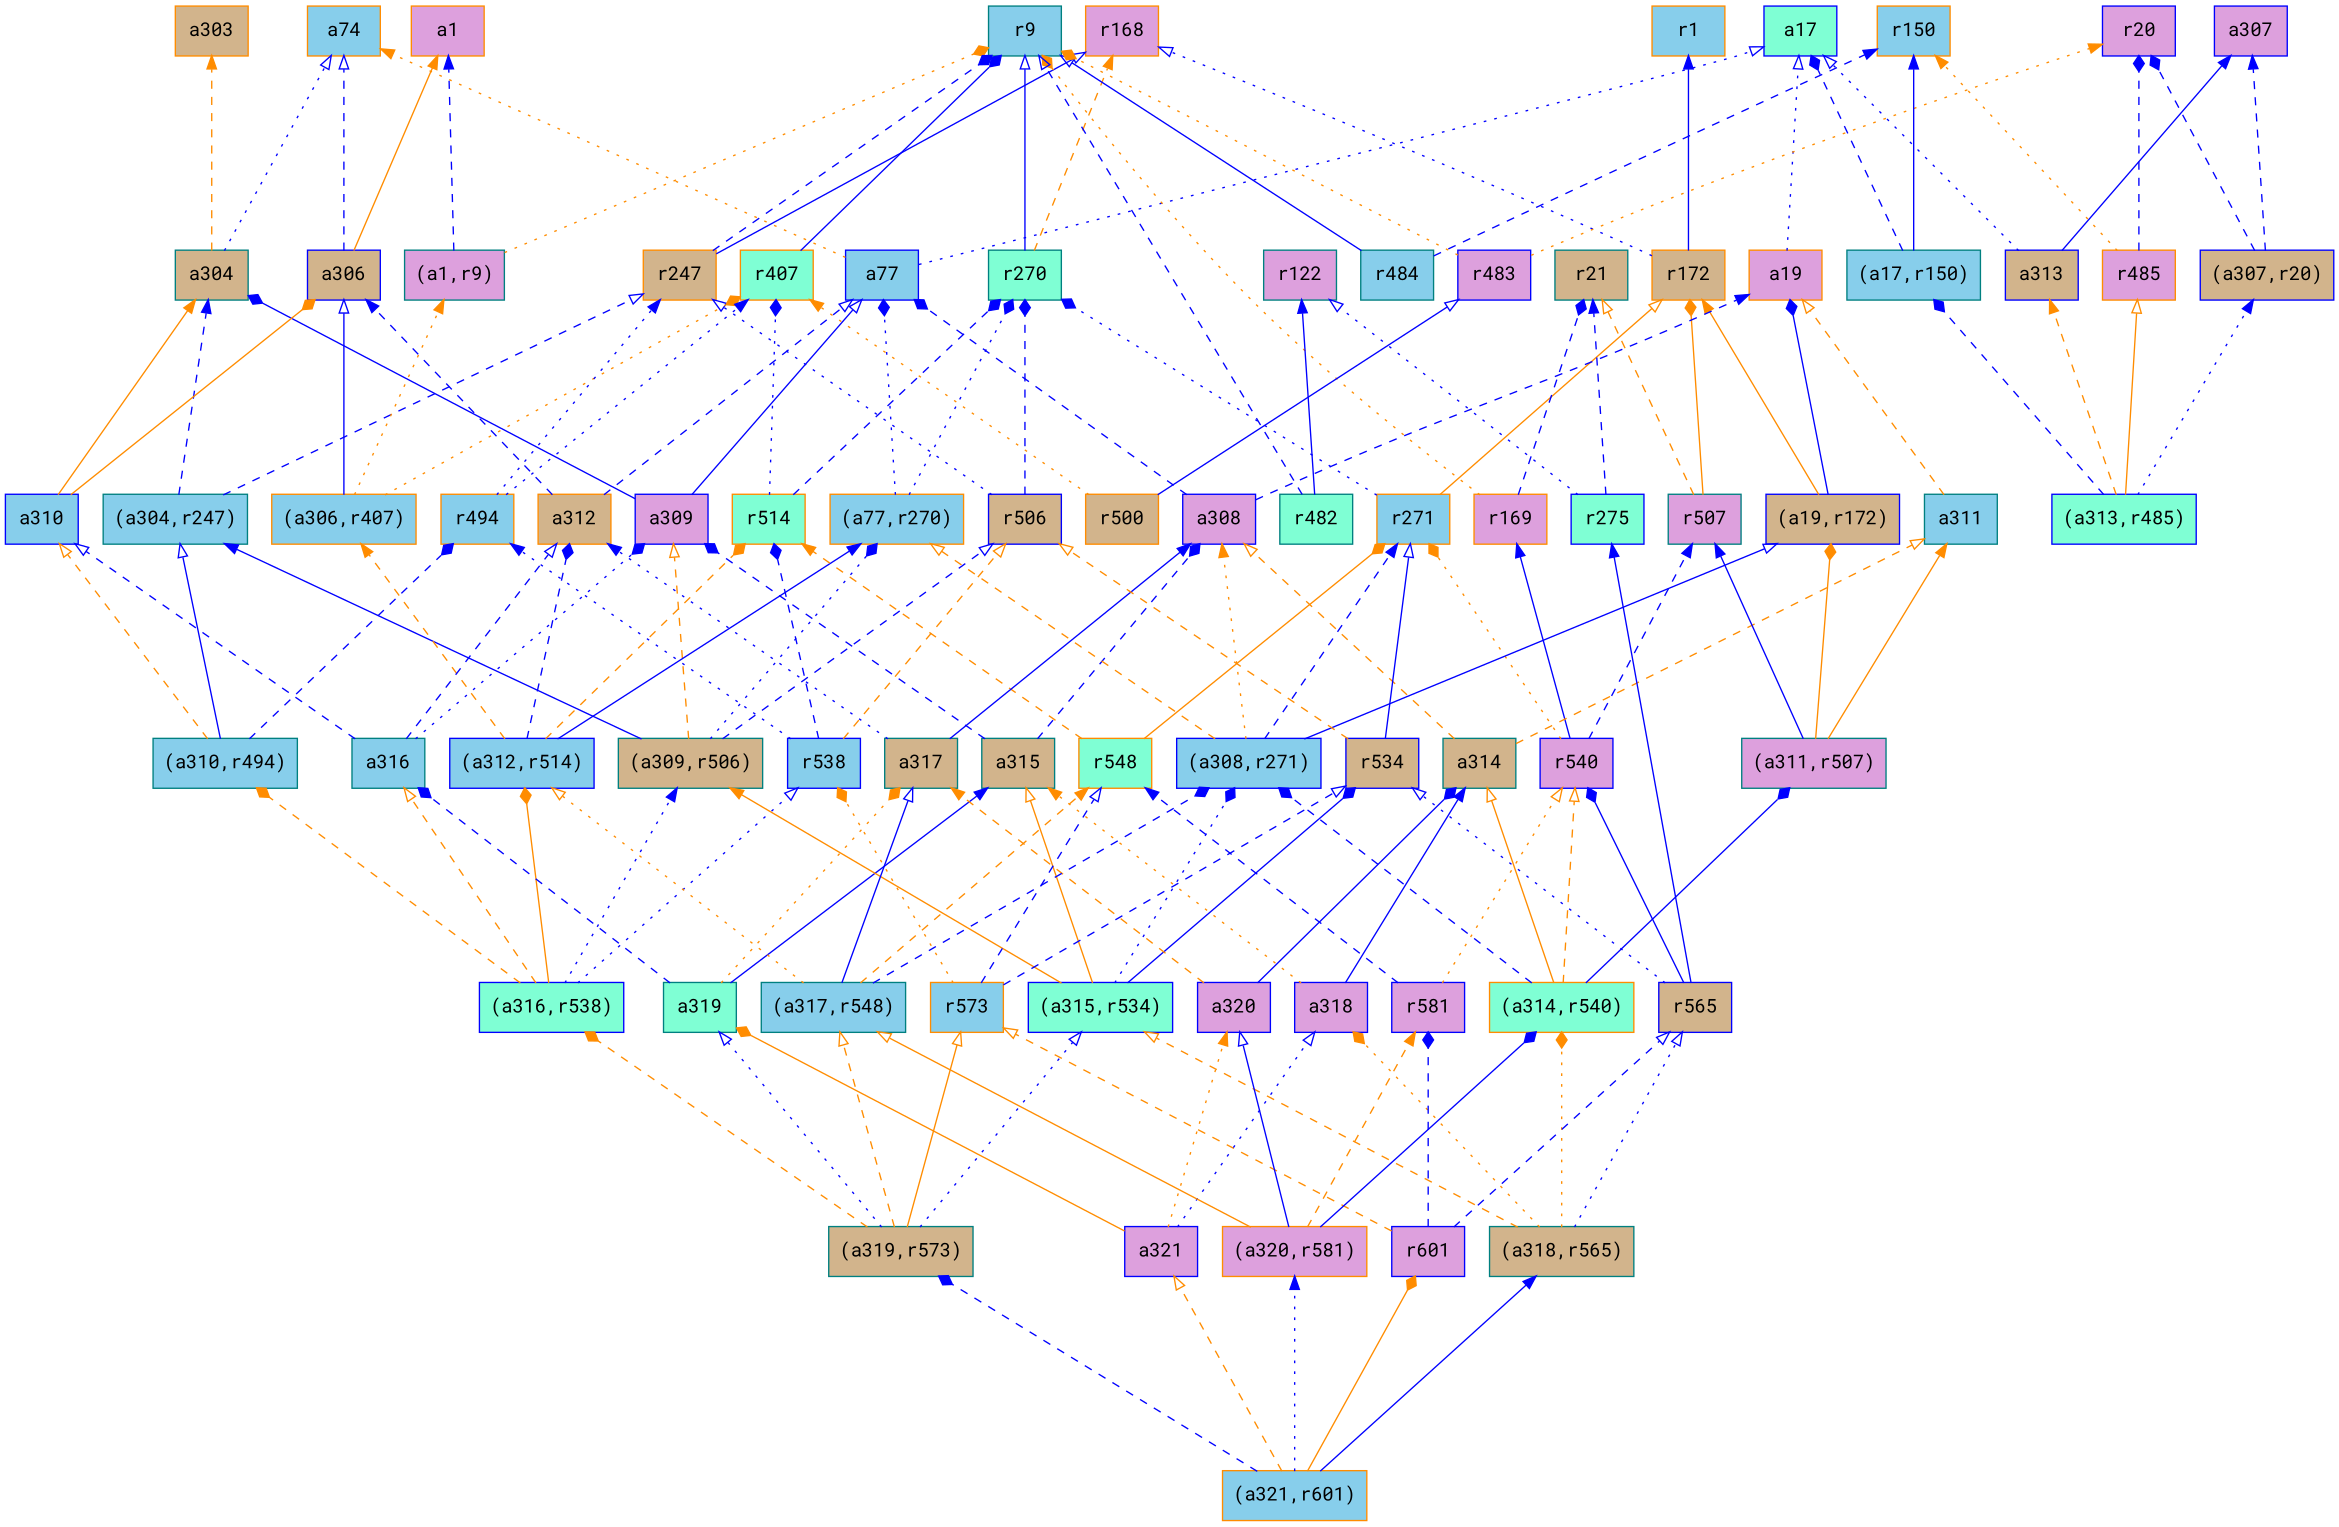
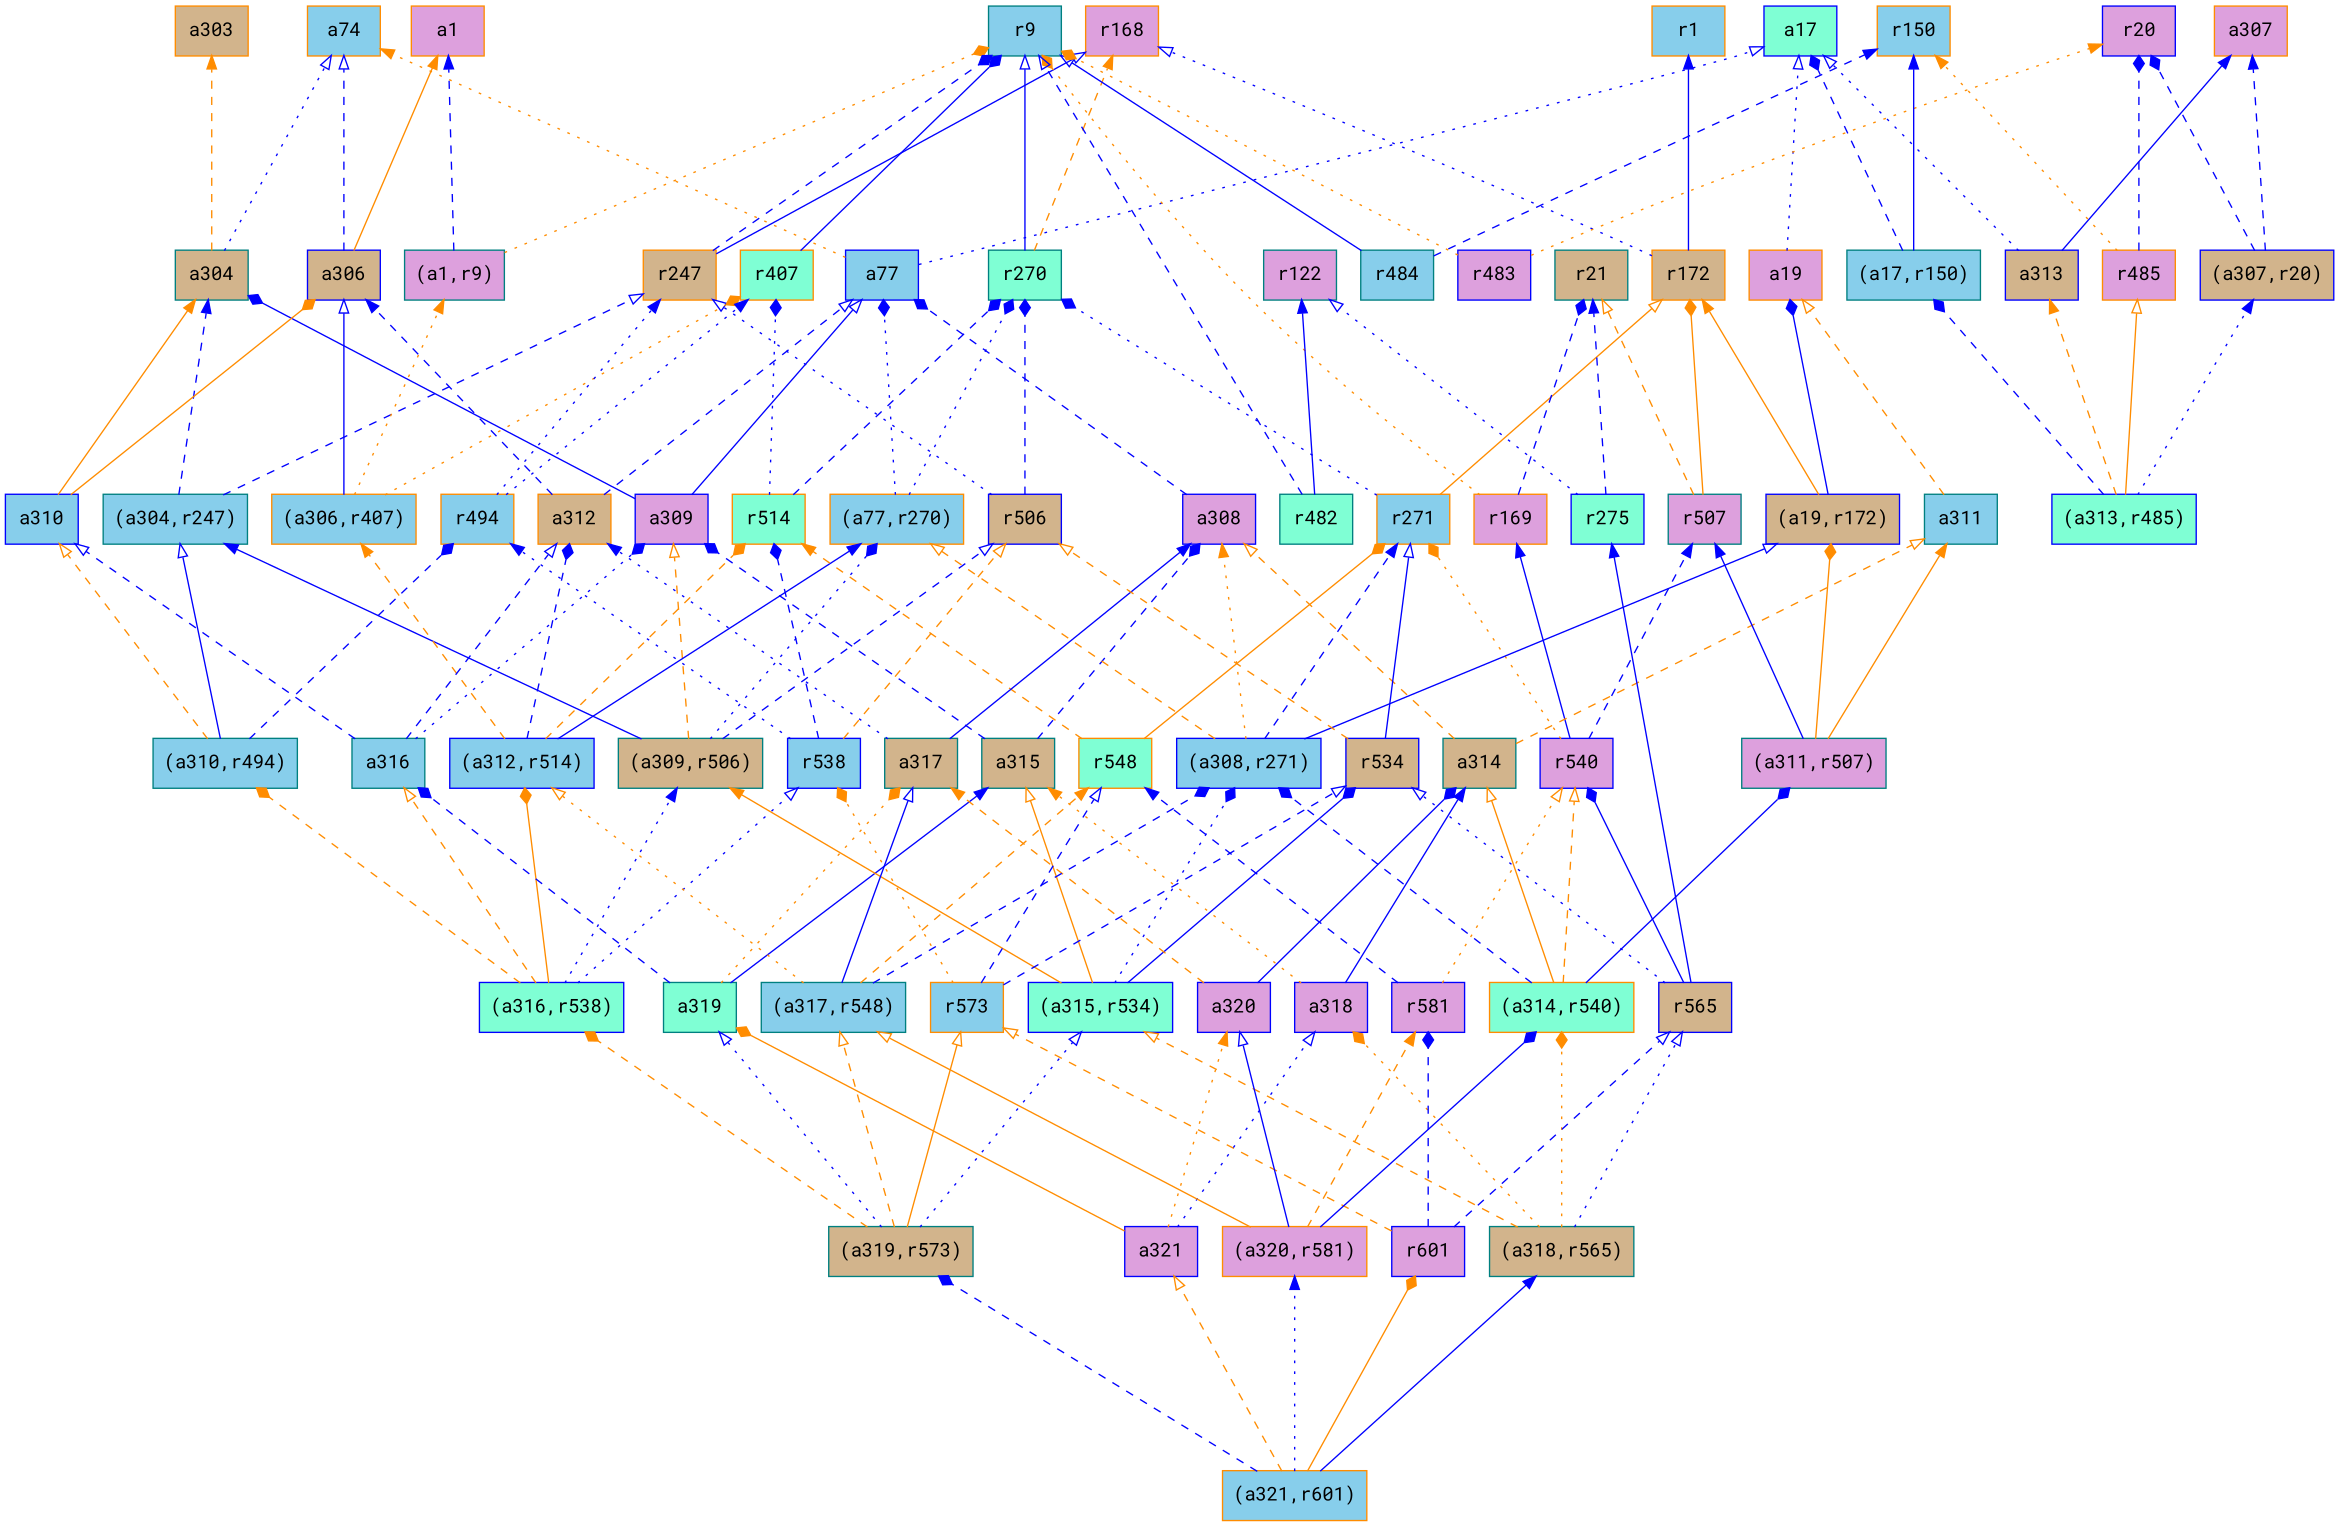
node "a307": color blue -> darkorange
edge "a308" -> "a19": removed
node "r500": removed
